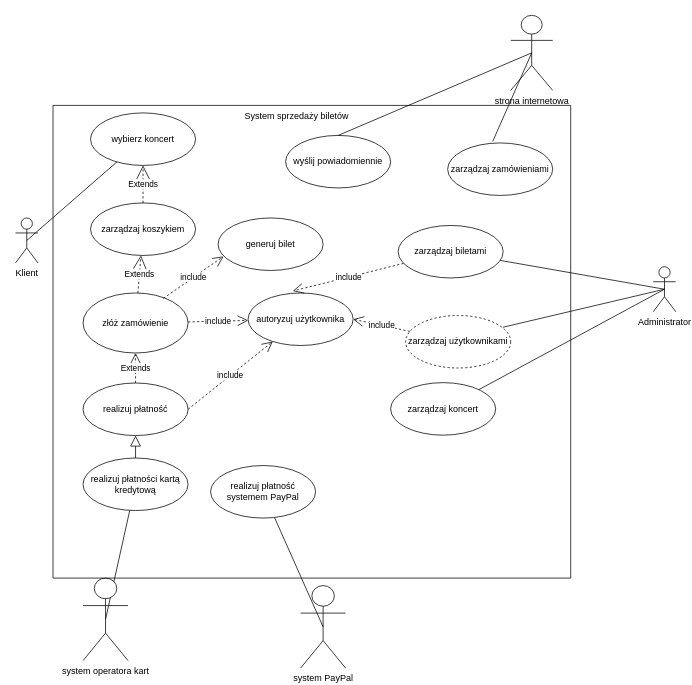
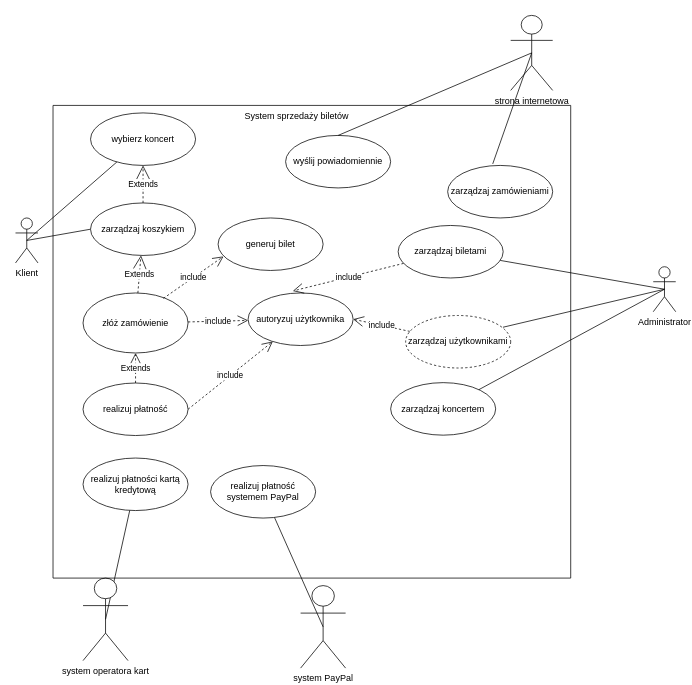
node "zarządzaj zamówieniami": moved (500, 169) -> (500, 192)
edge "zarządzaj koszykiem" -- "Klient": added
node "zarządzaj koncert": label "zarządzaj koncert" -> "zarządzaj koncertem"
edge "realizuj płatności kartą kredytową" -> "realizuj płatność": removed
